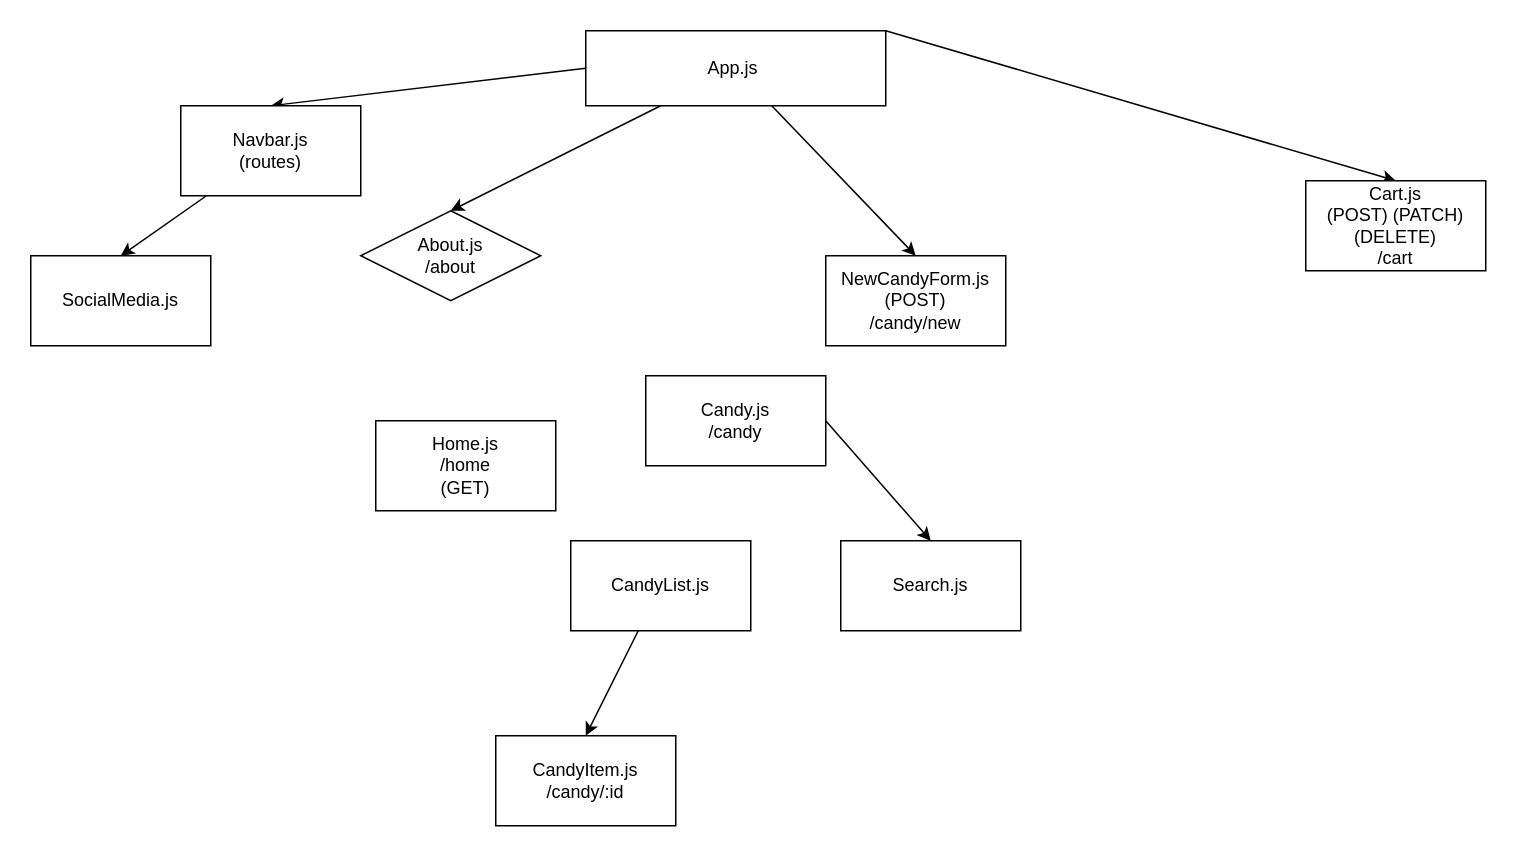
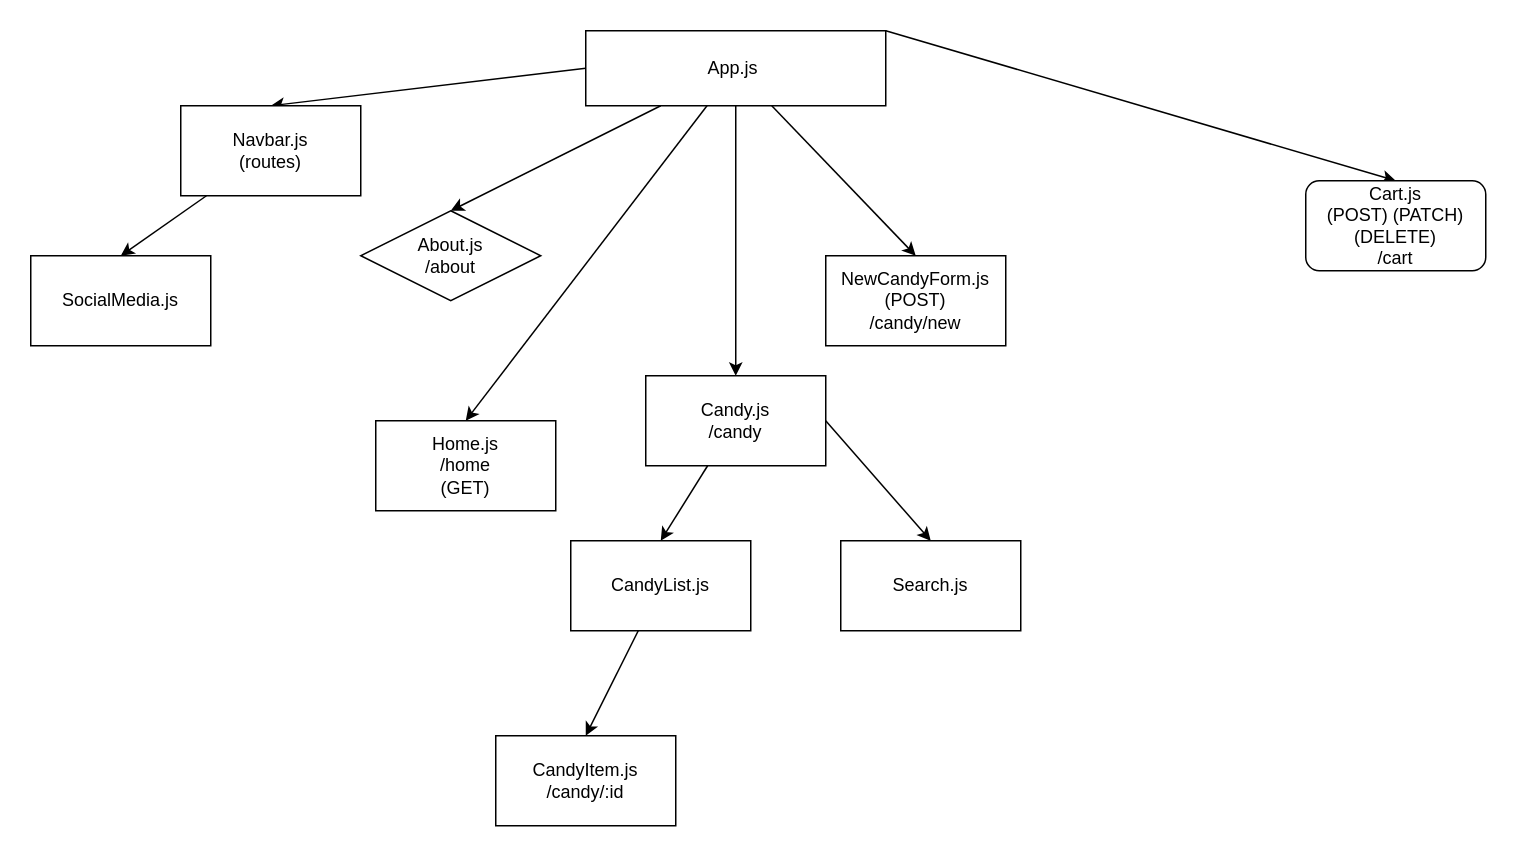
node "Cart.js (POST) (PATCH) (DELETE) /cart": shape rectangle -> rounded rectangle
edge "App.js" -> "Candy.js /candy": added
edge "App.js" -> "Home.js /home (GET)": added
edge "Candy.js /candy" -> "CandyList.js": added
